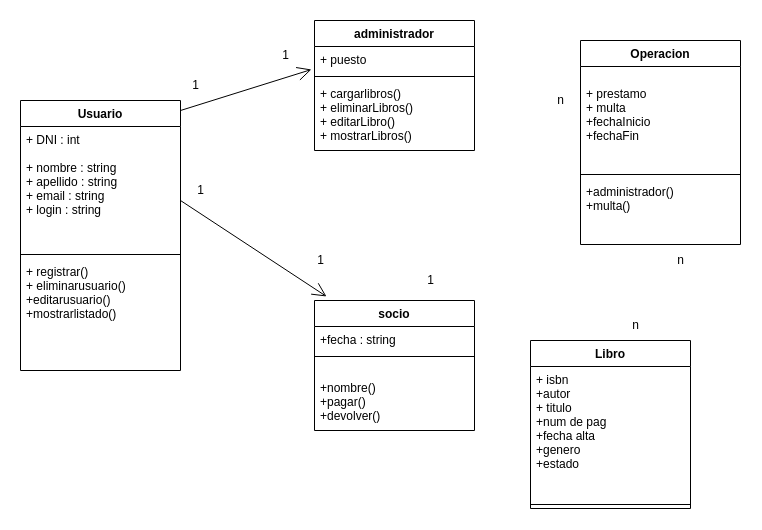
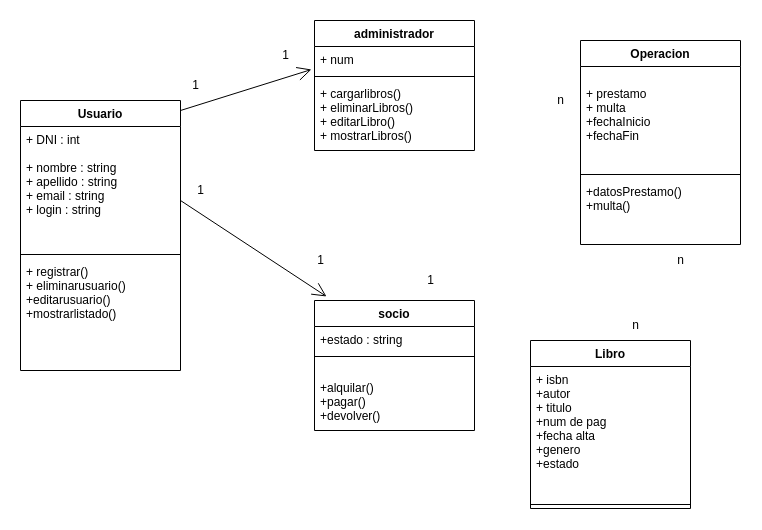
node "+ puesto": label "+ puesto" -> "+ num"
node "+administrador() +multa()": label "+administrador() +multa()" -> "+datosPrestamo() +multa()"
node "+fecha : string": label "+fecha : string" -> "+estado : string"
node "+nombre() +pagar() +devolver()": label "+nombre() +pagar() +devolver()" -> "+alquilar() +pagar() +devolver()"
